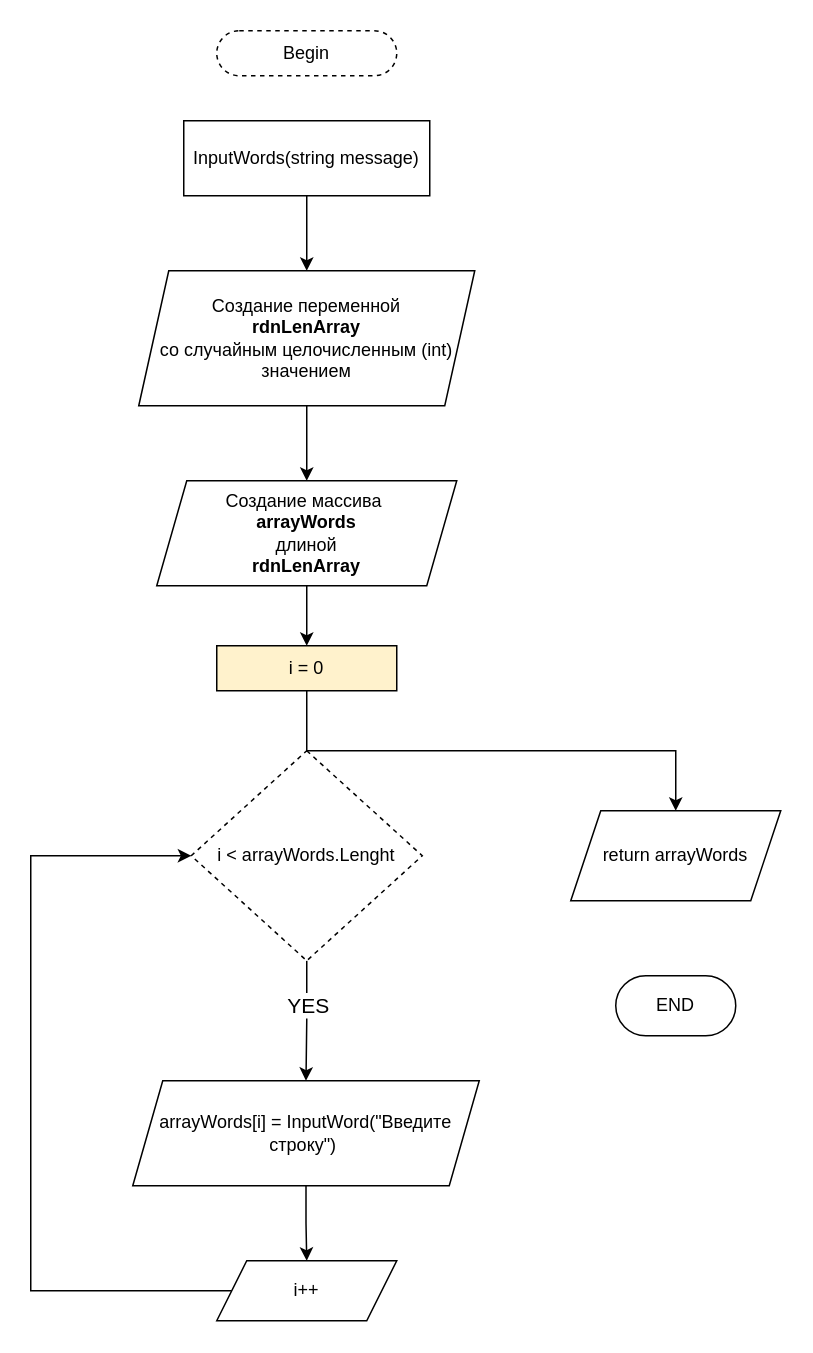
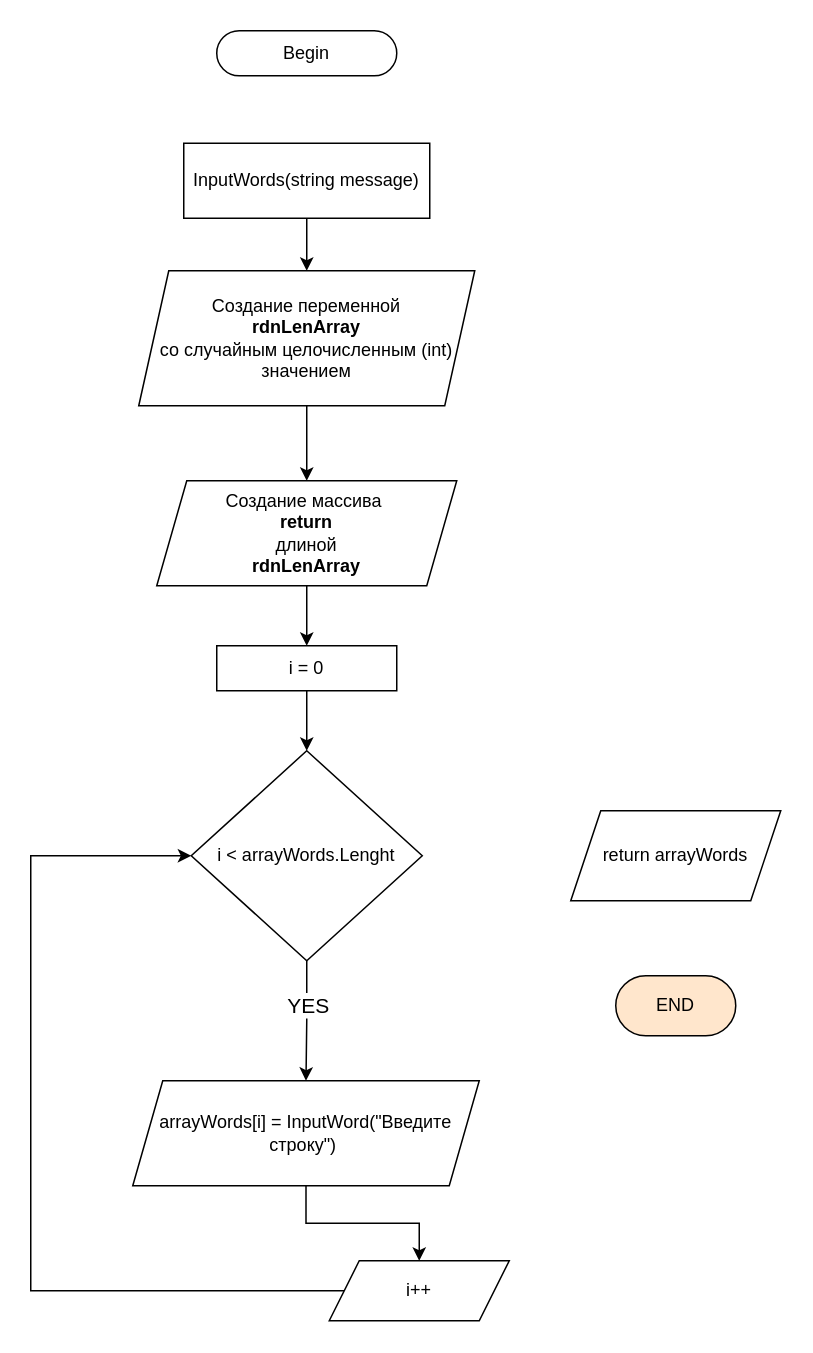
node "Begin": style dashed -> solid
node "InputWords(string message)": moved (307, 158) -> (307, 181)
node "Создание массива arrayWords длиной rdnLenArray": label "Создание массива arrayWords длиной rdnLenArray" -> "Создание массива return длиной rdnLenArray"
node "i = 0": fillcolor #fff2cc -> #ffffff
edge "i = 0" -> "return arrayWords": now "i = 0" -> "i < arrayWords.Lenght"
node "i < arrayWords.Lenght": style dashed -> solid
node "END": fillcolor #ffffff -> #ffe6cc
node "i++": moved (307, 1291) -> (419, 1291)
